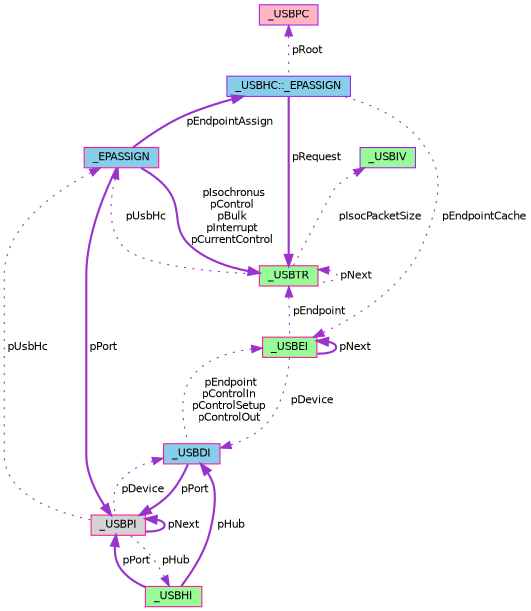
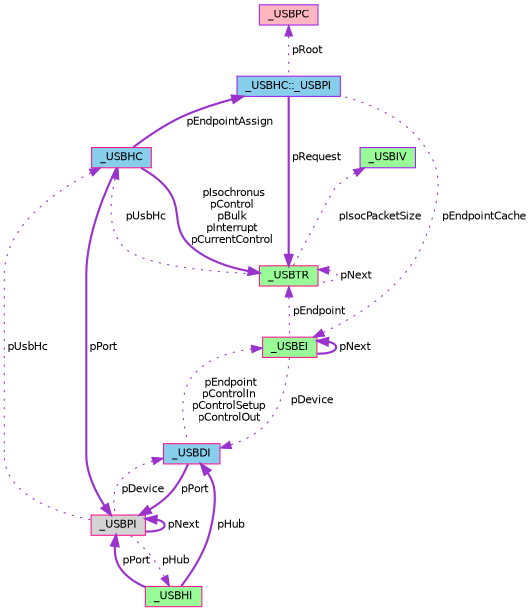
node "_USBHC::_EPASSIGN": label "_USBHC::_EPASSIGN" -> "_USBHC::_USBPI"
node "_EPASSIGN": label "_EPASSIGN" -> "_USBHC"
